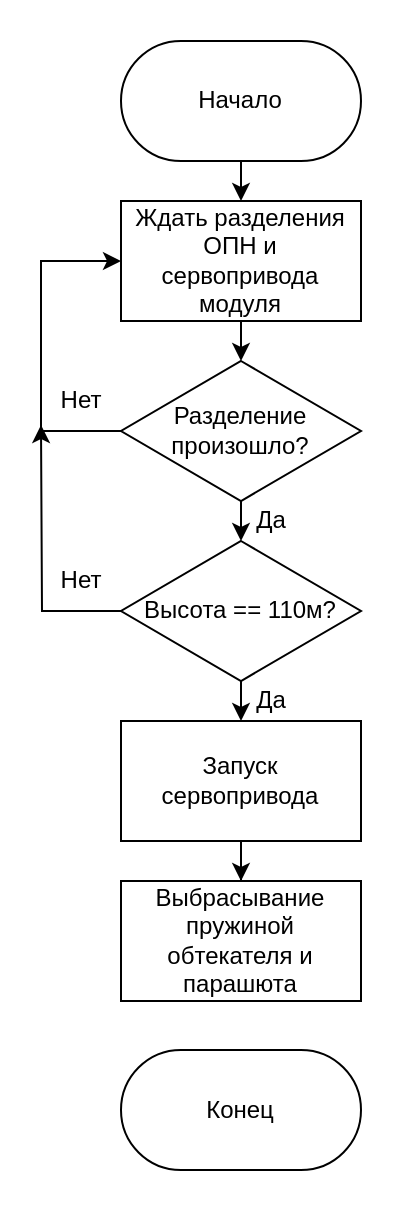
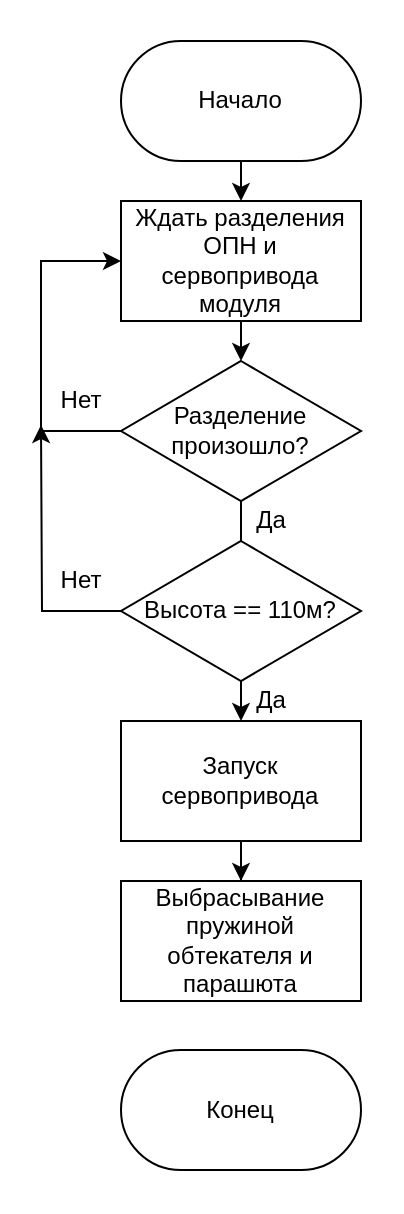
edge "Разделение произошло?" -> "Высота == 110м?": arrowhead classic -> none
